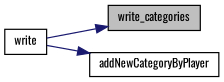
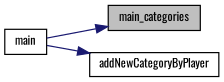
node "write_categories": label "write_categories" -> "main_categories"
node "write": label "write" -> "main"
